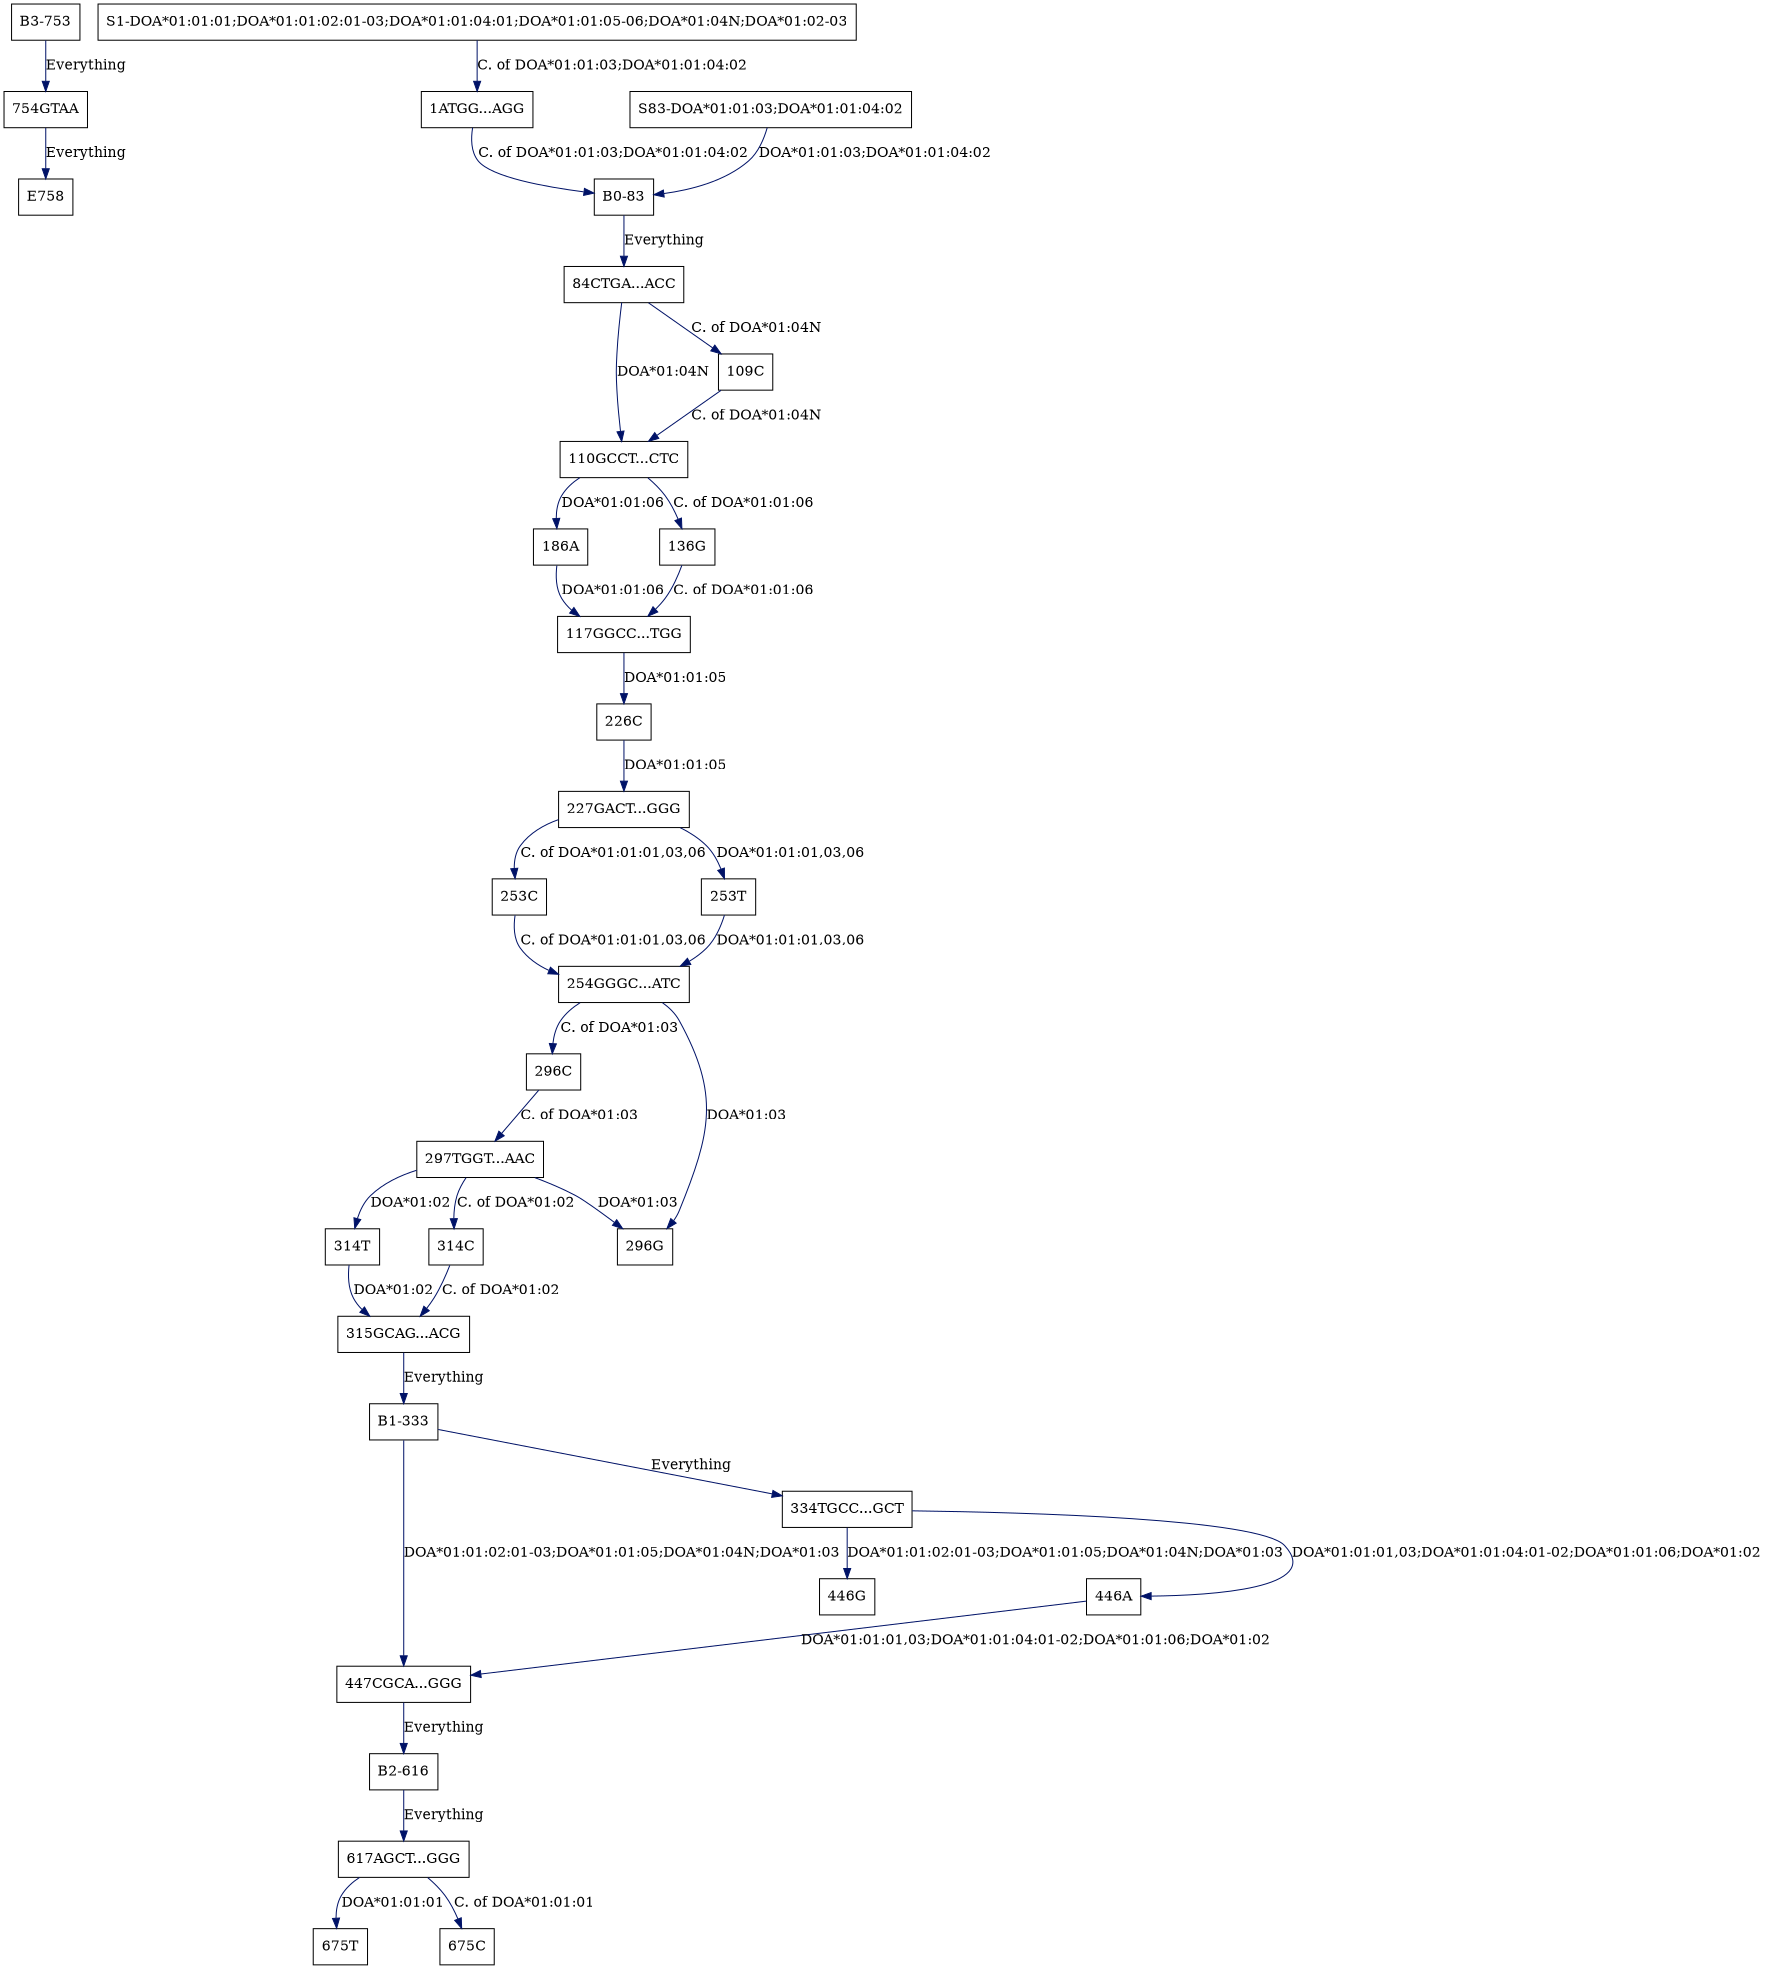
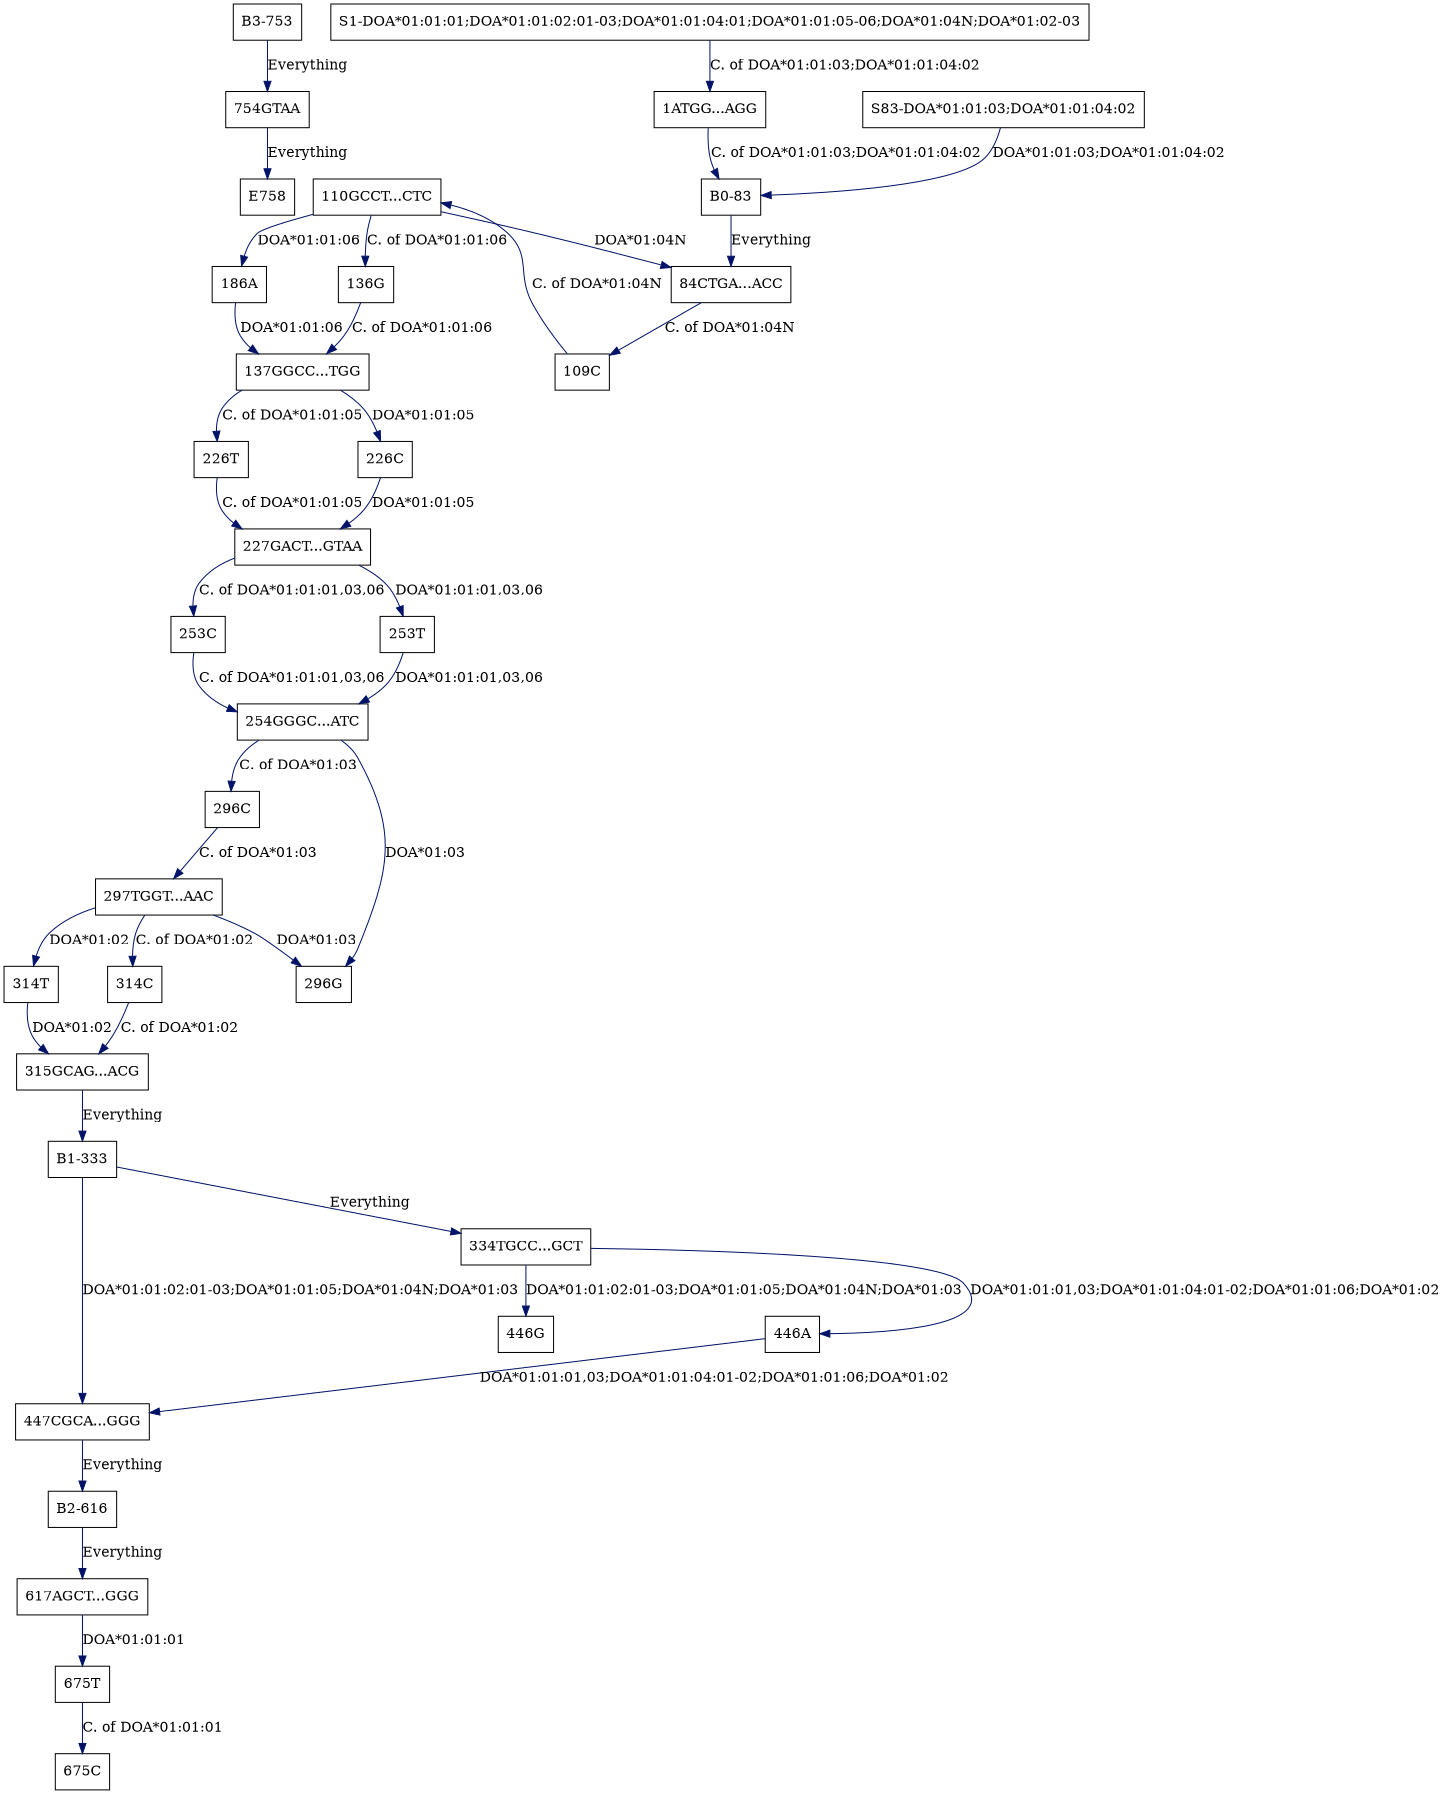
edge "84CTGA...ACC" -> "110GCCT...CTC": reversed
node "226T": added
node "117GGCC...TGG": label "117GGCC...TGG" -> "137GGCC...TGG"
node "227GACT...GGG": label "227GACT...GGG" -> "227GACT...GTAA"
edge "617AGCT...GGG" -> "675C": now "675T" -> "675C"
